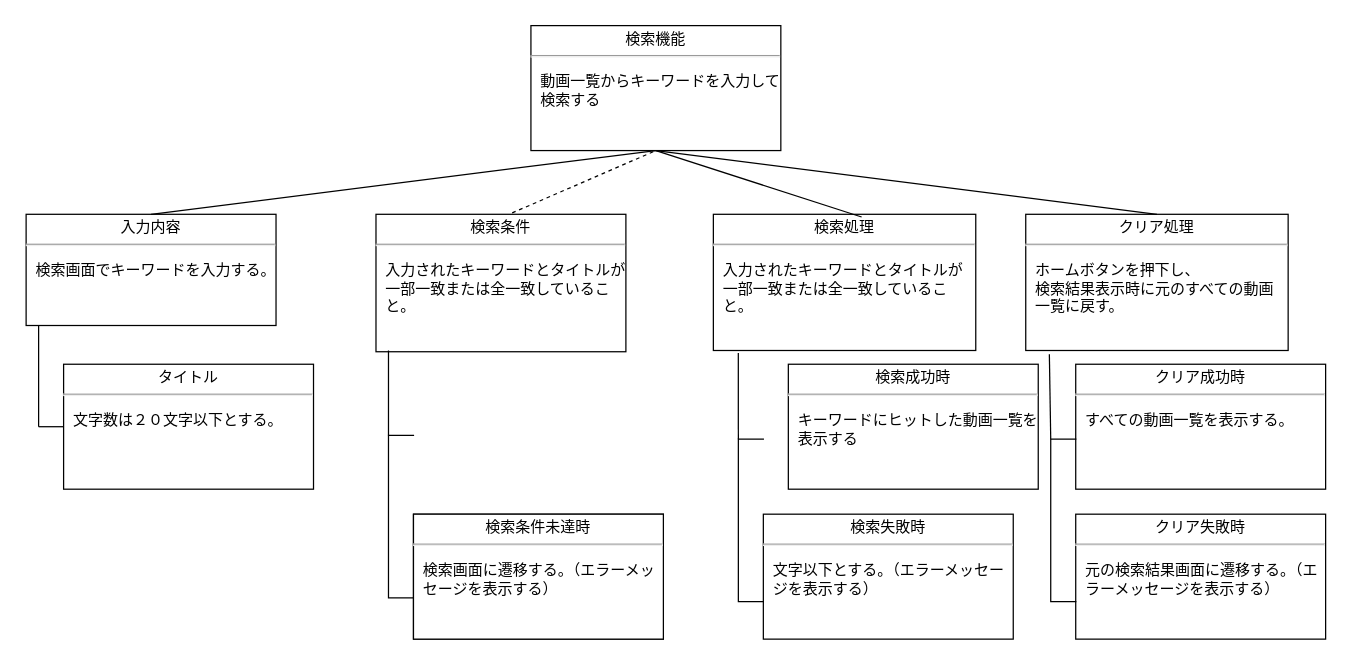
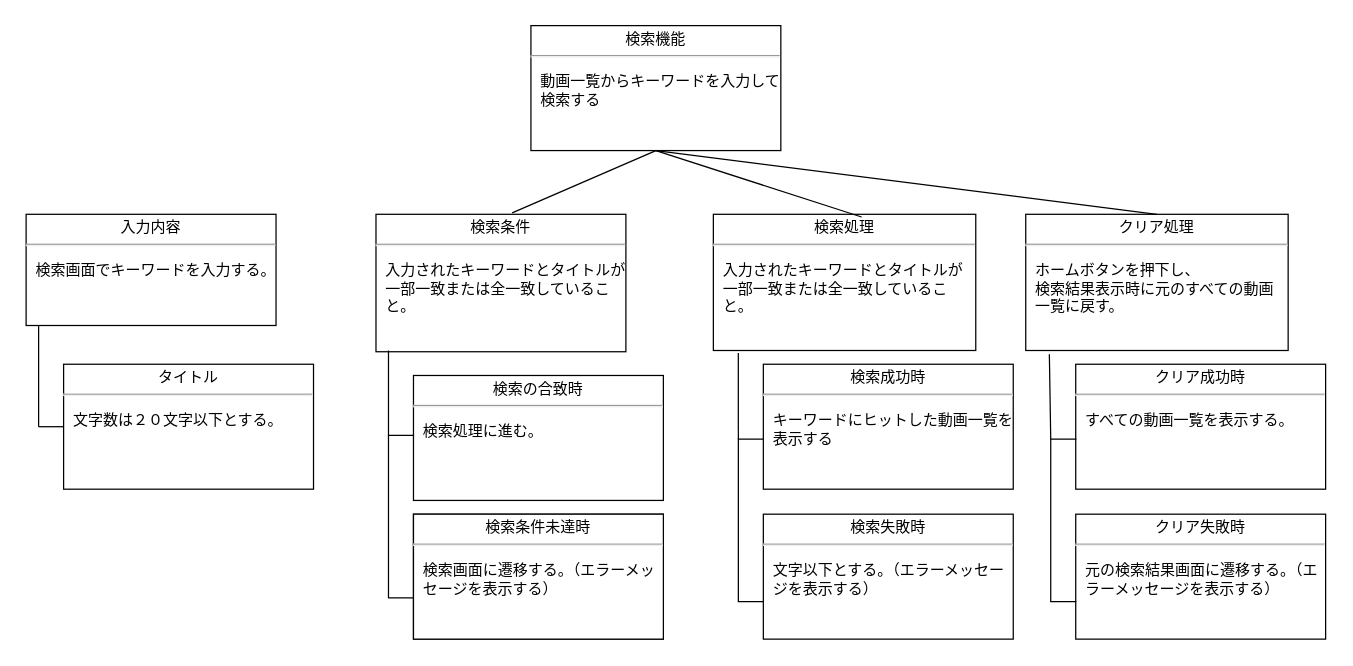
edge "検索機能 動画一覧からキーワードを入力して検索する" -- "入力内容 検索画面でキーワードを入力する。": removed
edge "検索機能 動画一覧からキーワードを入力して検索する" -- "検索条件 入力されたキーワードとタイトルが一部一致または全一致していること。": style dashed -> solid
node "検索成功時 キーワードにヒットした動画一覧を表示する": moved (913, 427) -> (888, 427)
node "検索の合致時 検索処理に進む。": added
